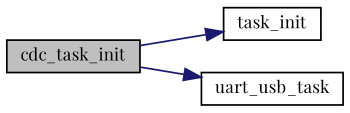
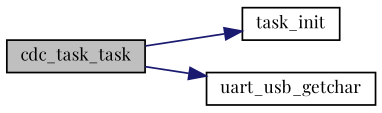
node "cdc_task_init": label "cdc_task_init" -> "cdc_task_task"
node "uart_usb_task": label "uart_usb_task" -> "uart_usb_getchar"
